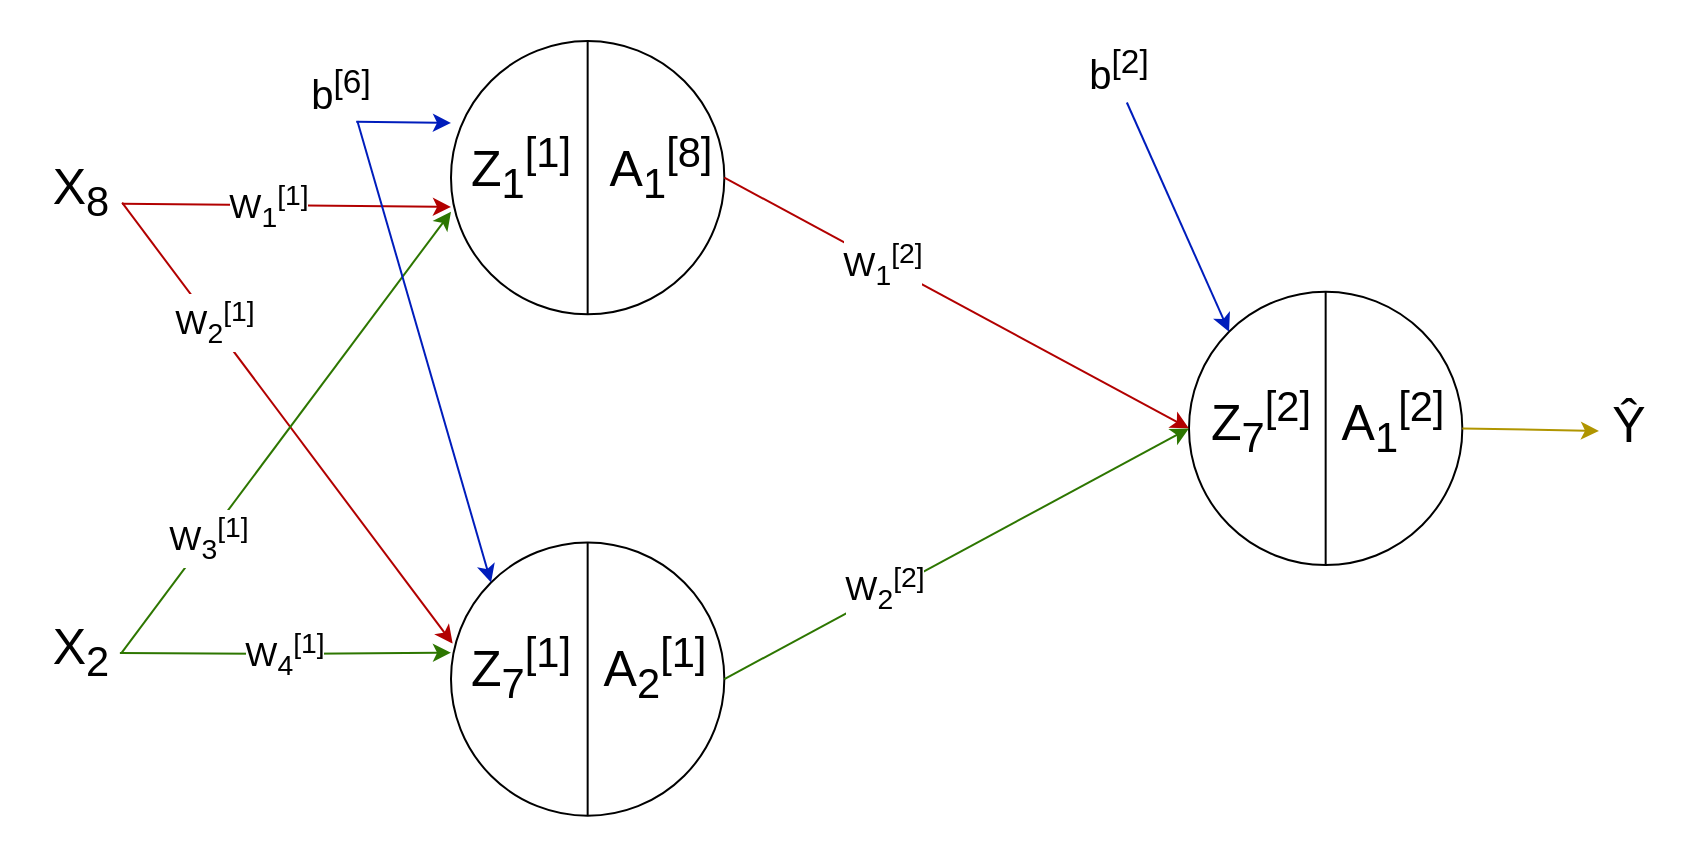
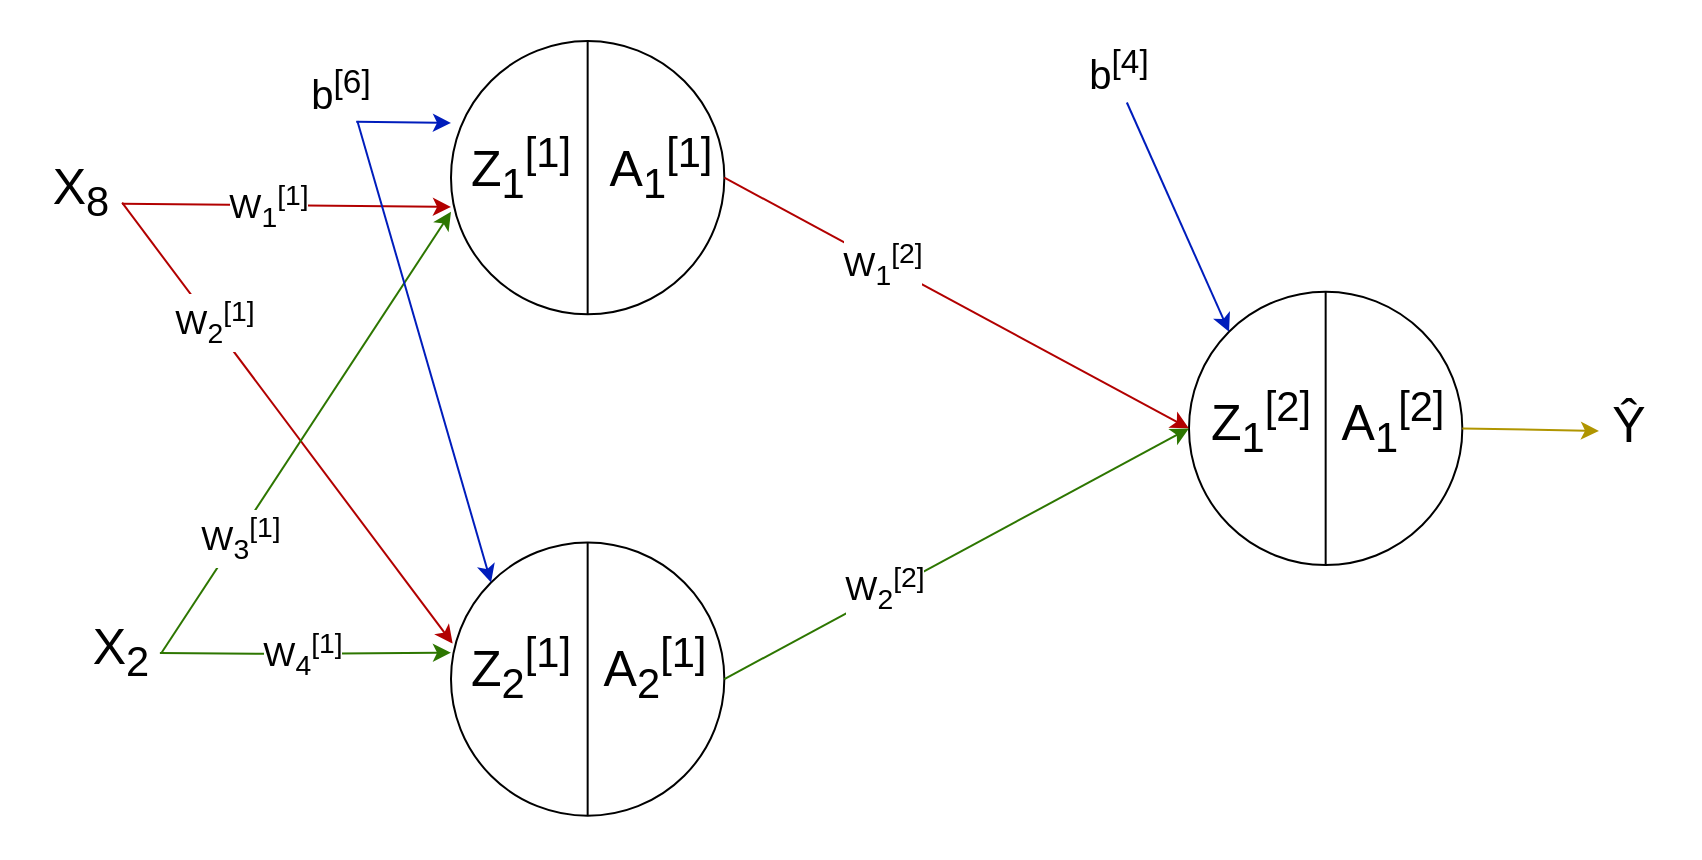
node "b[2]": label "b[2]" -> "b[4]"
node "A1[8]": label "A1[8]" -> "A1[1]"
node "Z7[2]": label "Z7[2]" -> "Z1[2]"
node "X2": moved (81, 651) -> (121, 651)
node "Z7[1]": label "Z7[1]" -> "Z2[1]"
